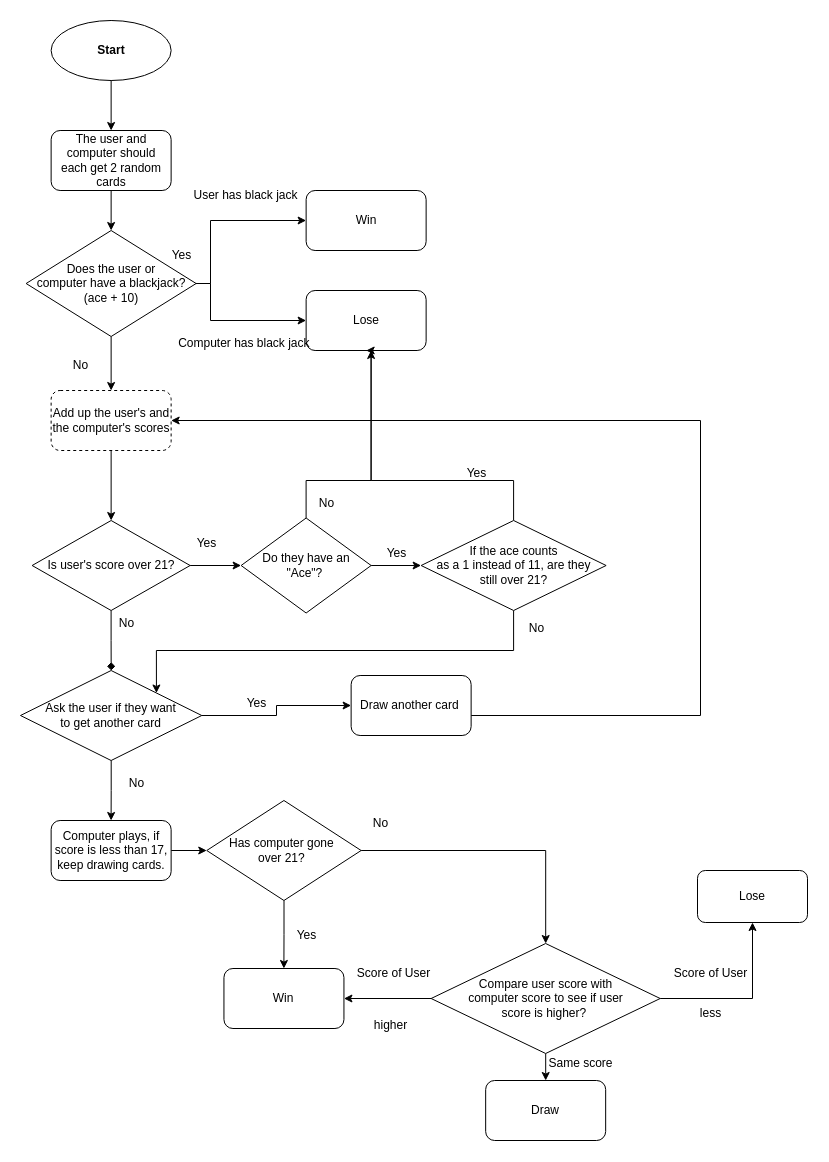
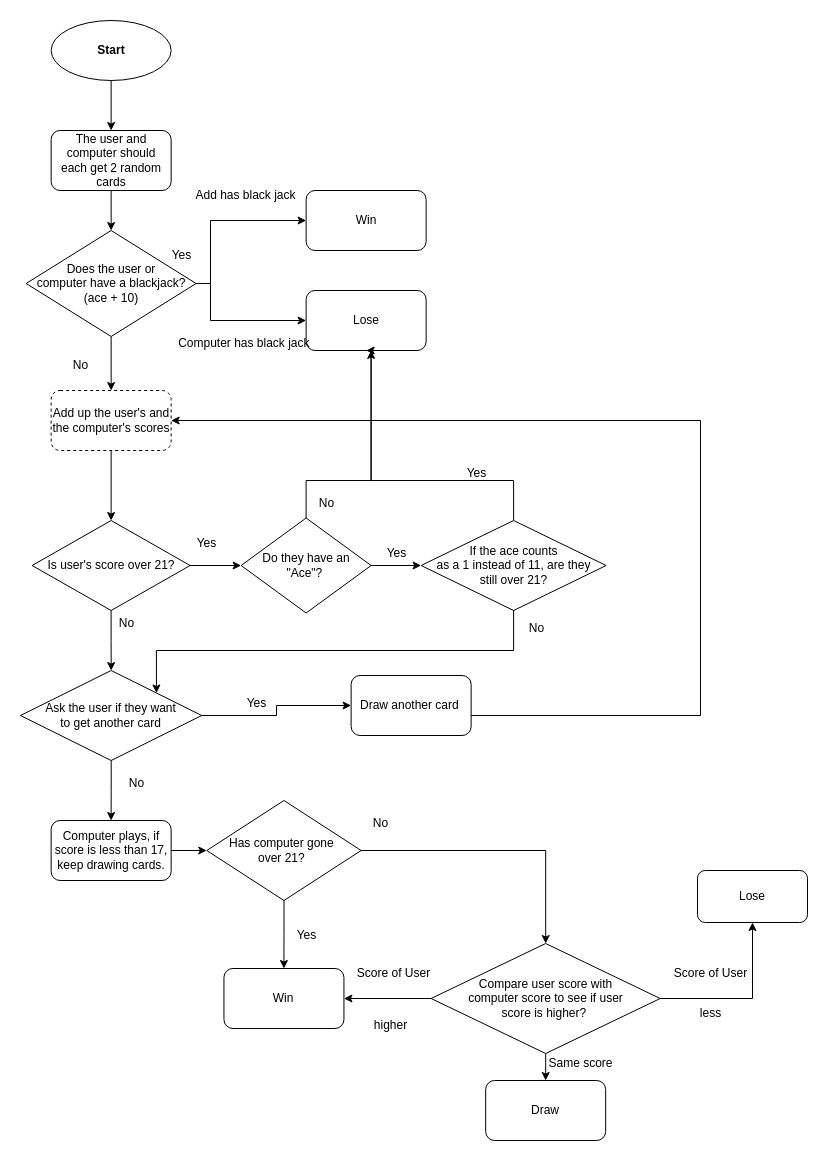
node "User has black jack": label "User has black jack" -> "Add has black jack"
edge "Is user's score over 21?" -> "Ask the user if they want to get another card": arrowhead diamond -> classic
